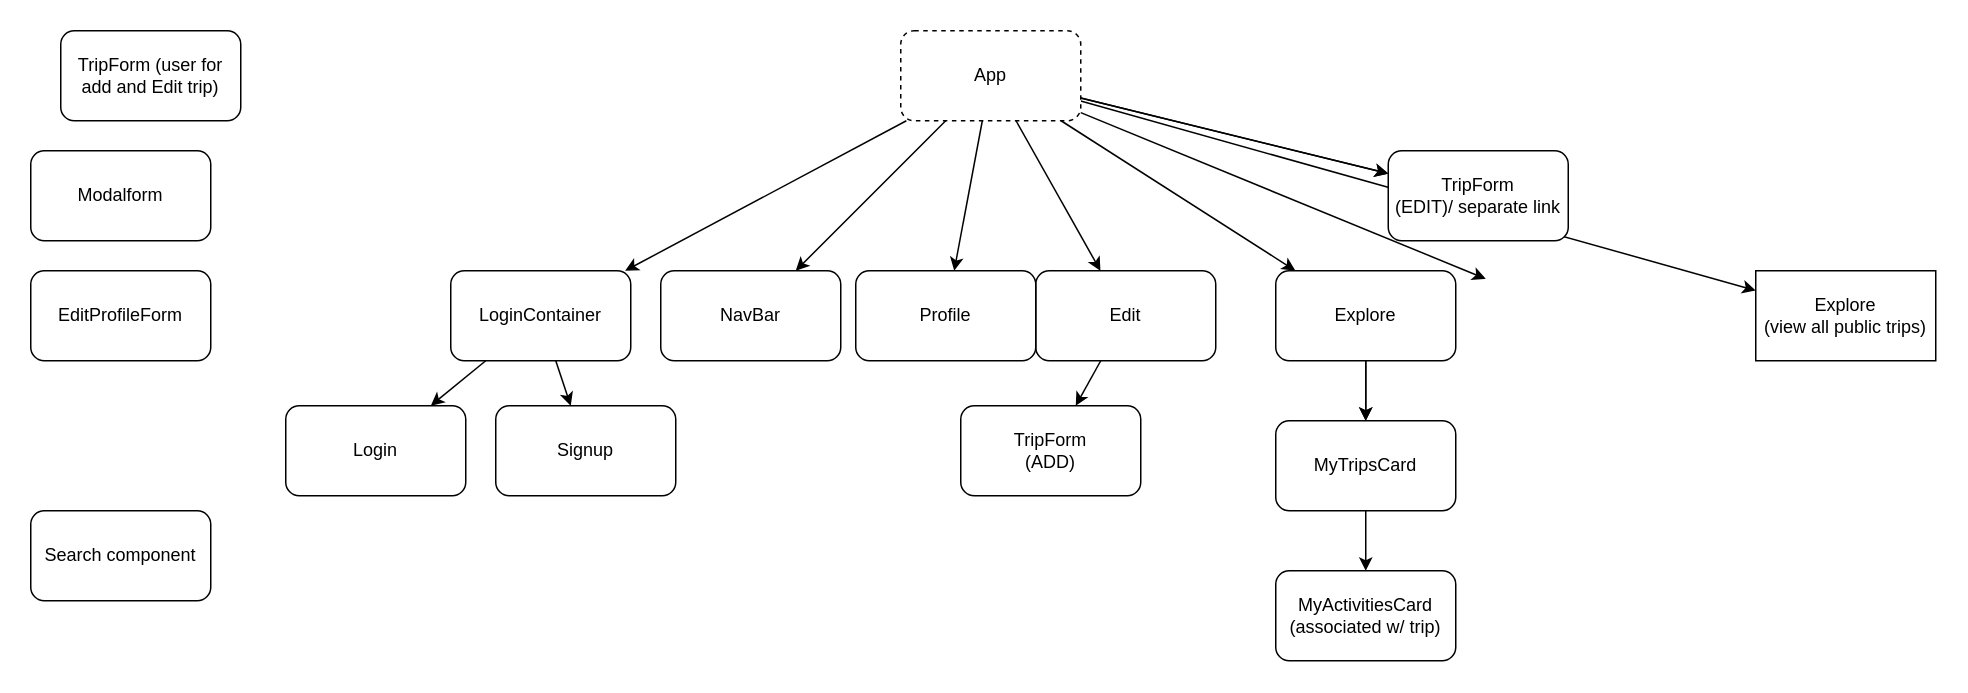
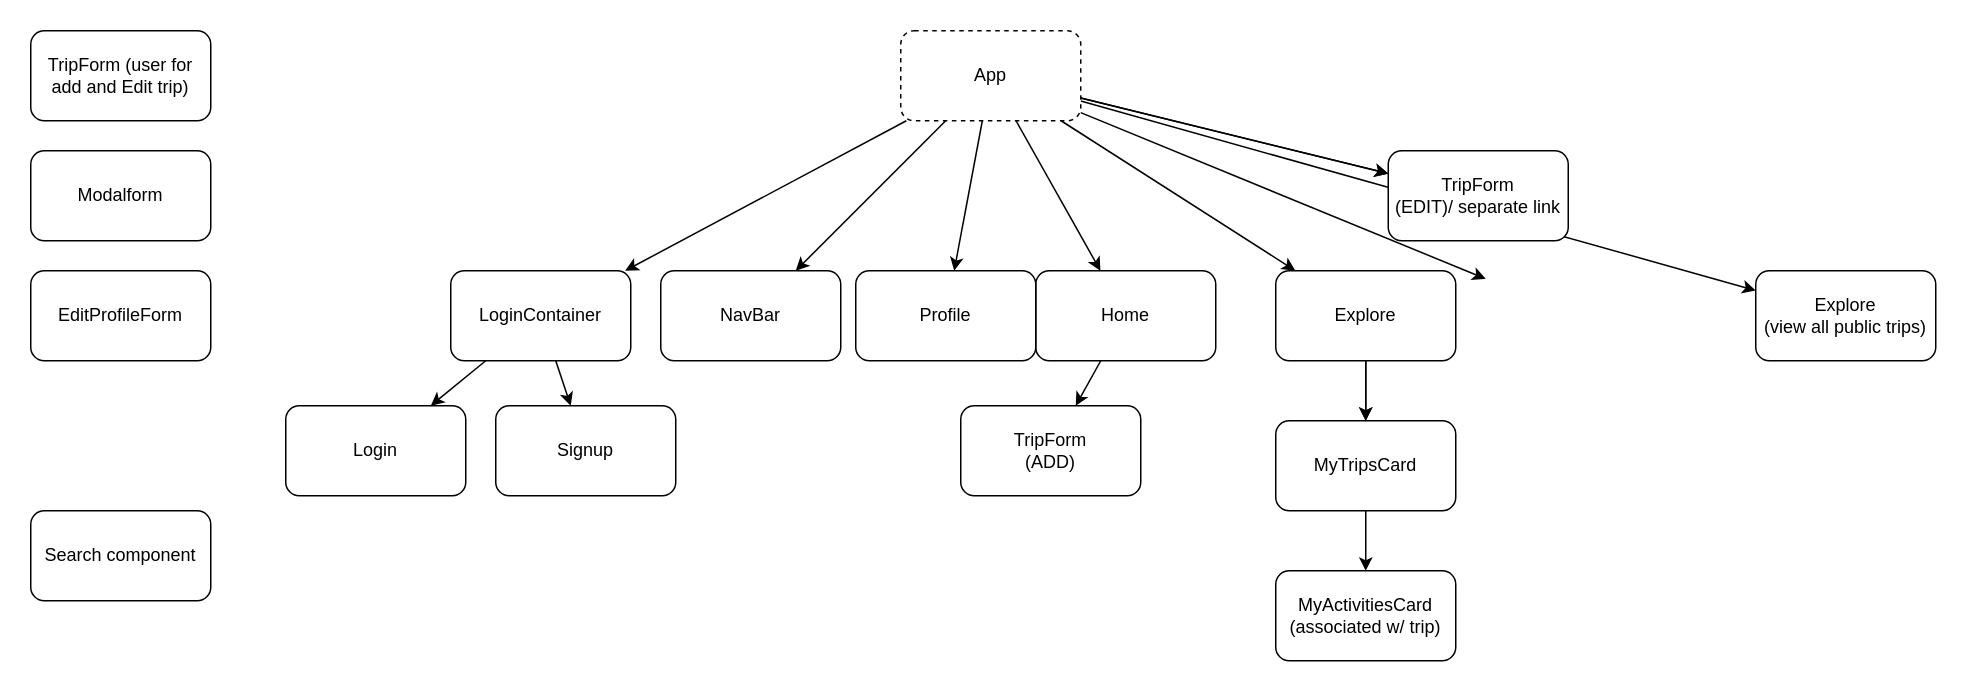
node "TripForm (user for add and Edit trip)": moved (151, 76) -> (121, 76)
node "Edit": label "Edit" -> "Home"
node "Explore (view all public trips)": shape rectangle -> rounded rectangle
